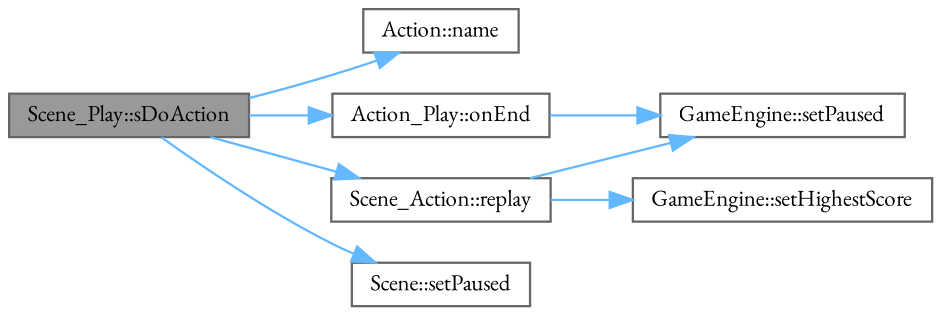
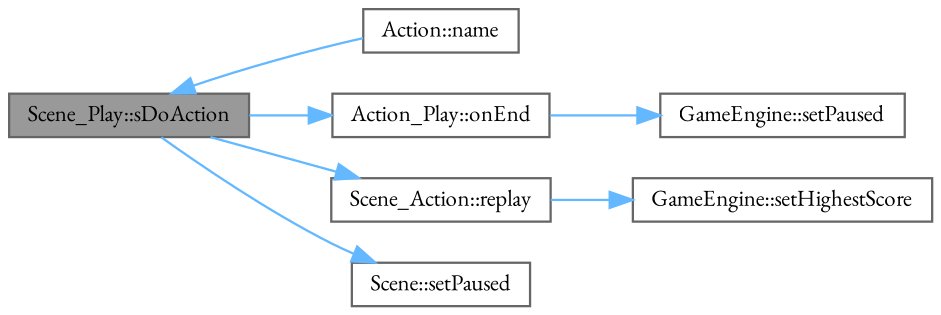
edge "Scene_Play::sDoAction" -> "Action::name": reversed
edge "Scene_Action::replay" -> "GameEngine::setPaused": removed
